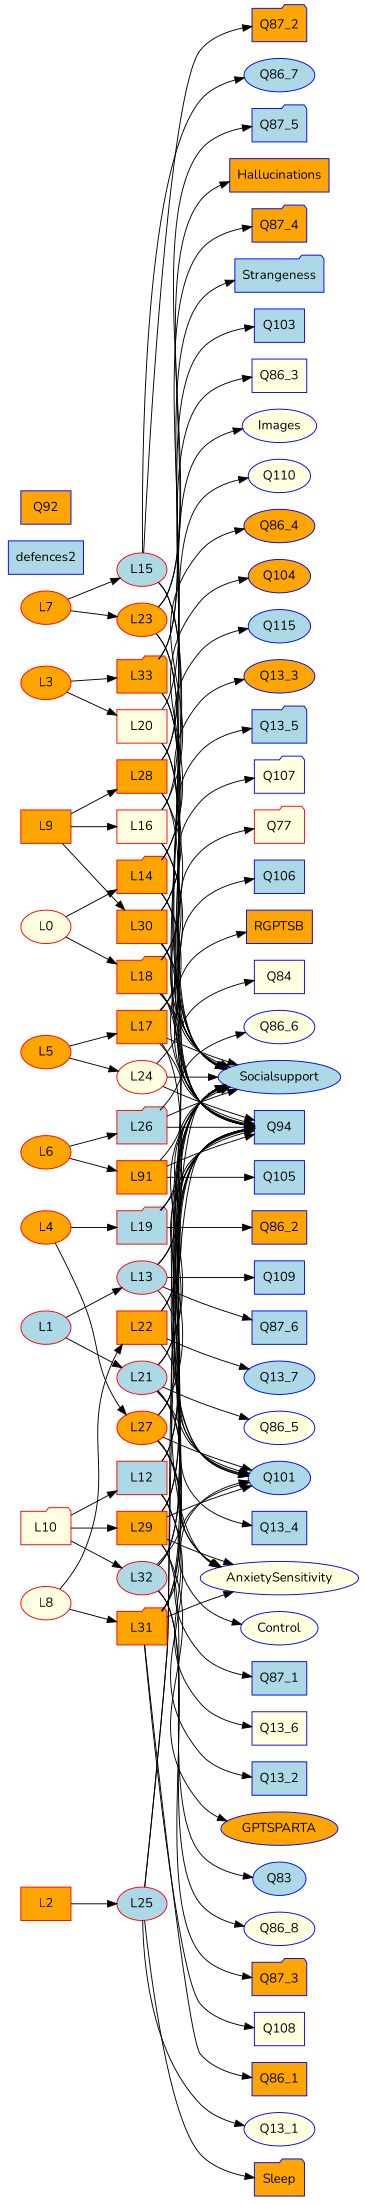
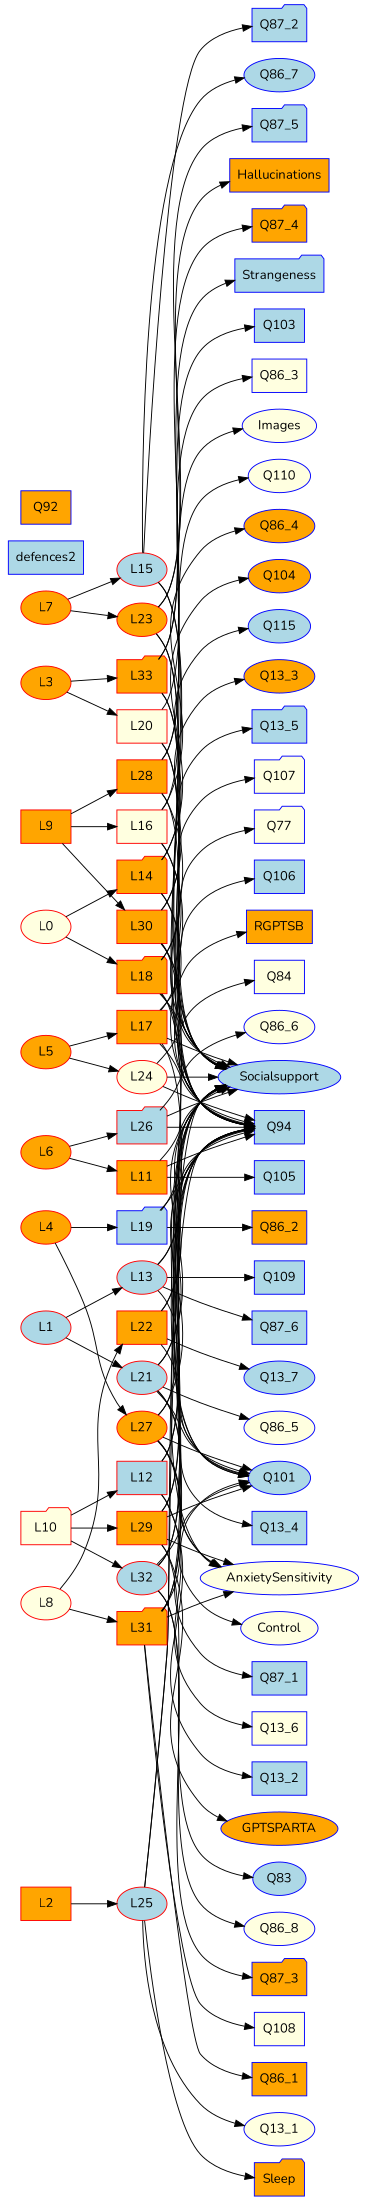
node "Q87_2": fillcolor orange -> lightblue
node "Q77": color red -> blue
node "L91": label "L91" -> "L11"
node "L19": color red -> blue
